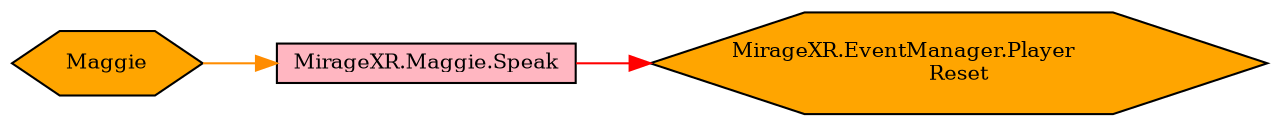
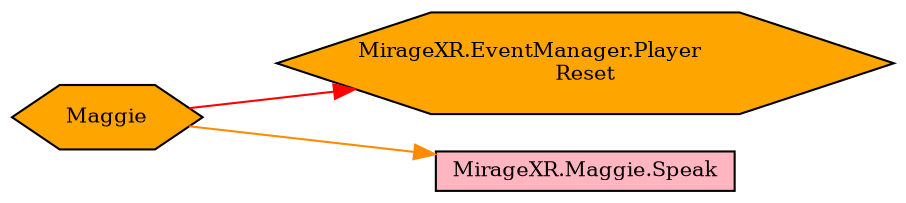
edge "MirageXR.Maggie.Speak" -> "MirageXR.EventManager.Player Reset": now "Maggie" -> "MirageXR.EventManager.Player Reset"
